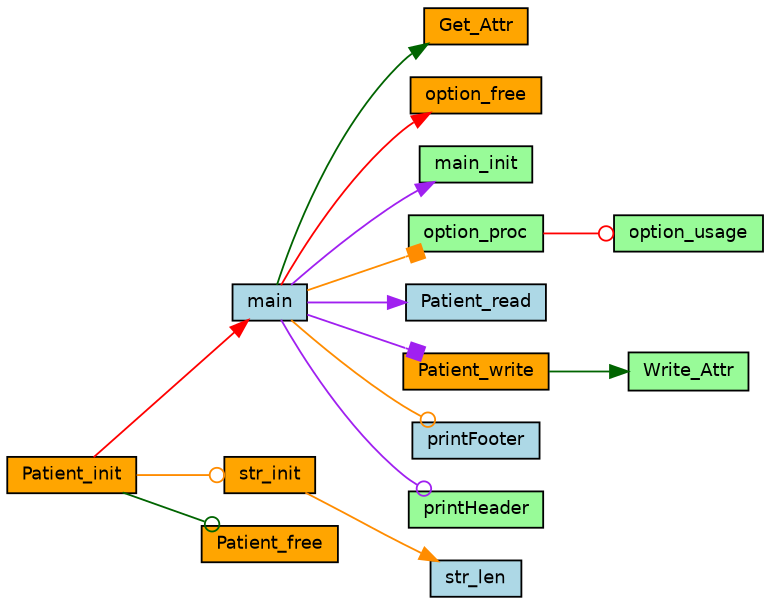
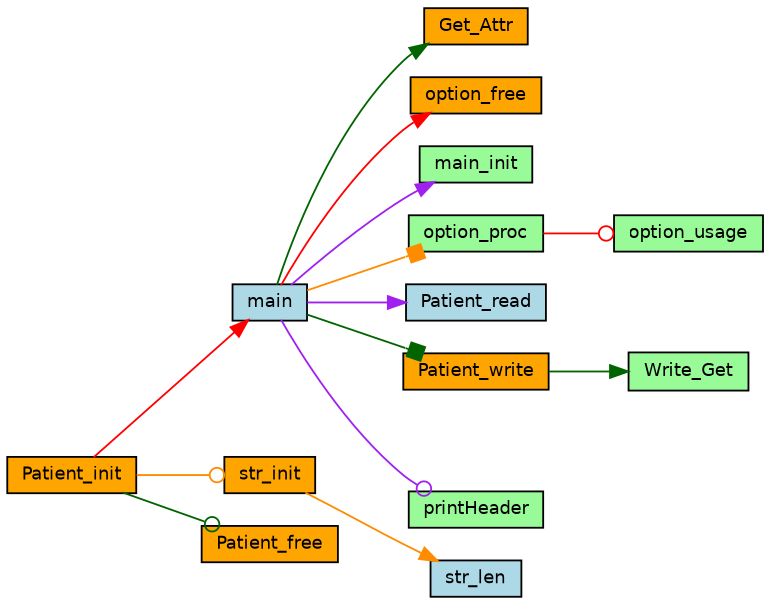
edge "main" -> "Patient_write": color purple -> darkgreen
node "Write_Attr": label "Write_Attr" -> "Write_Get"
node "printFooter": removed
